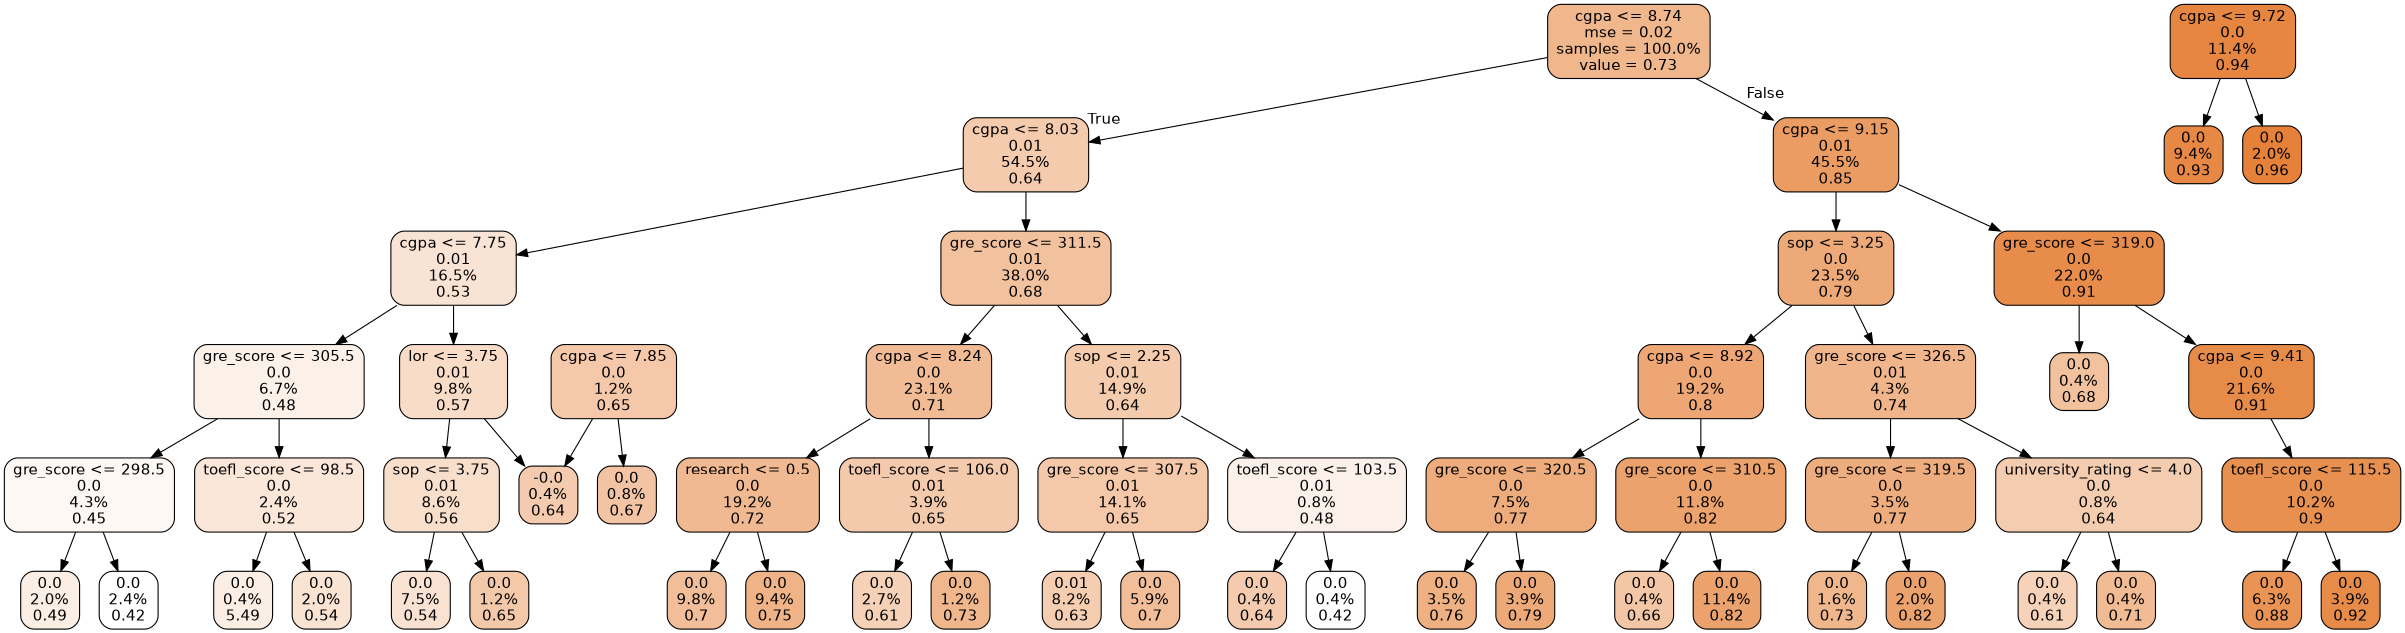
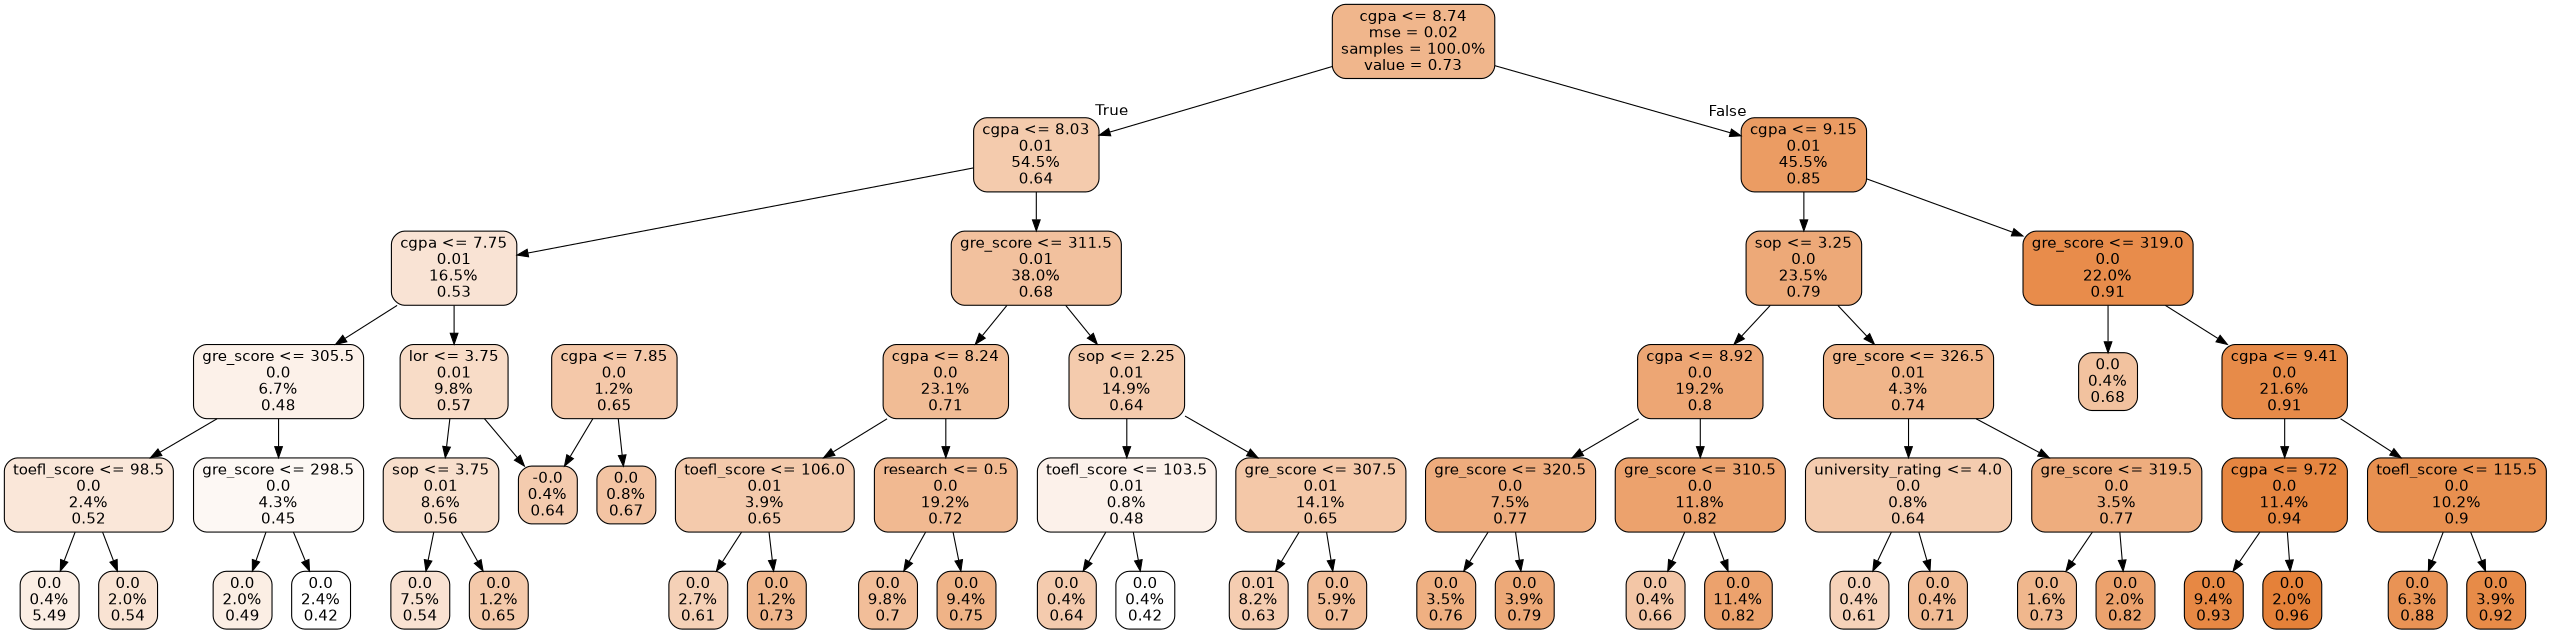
edge "cgpa <= 9.41 0.0 21.6% 0.91" -> "cgpa <= 9.72 0.0 11.4% 0.94": added
